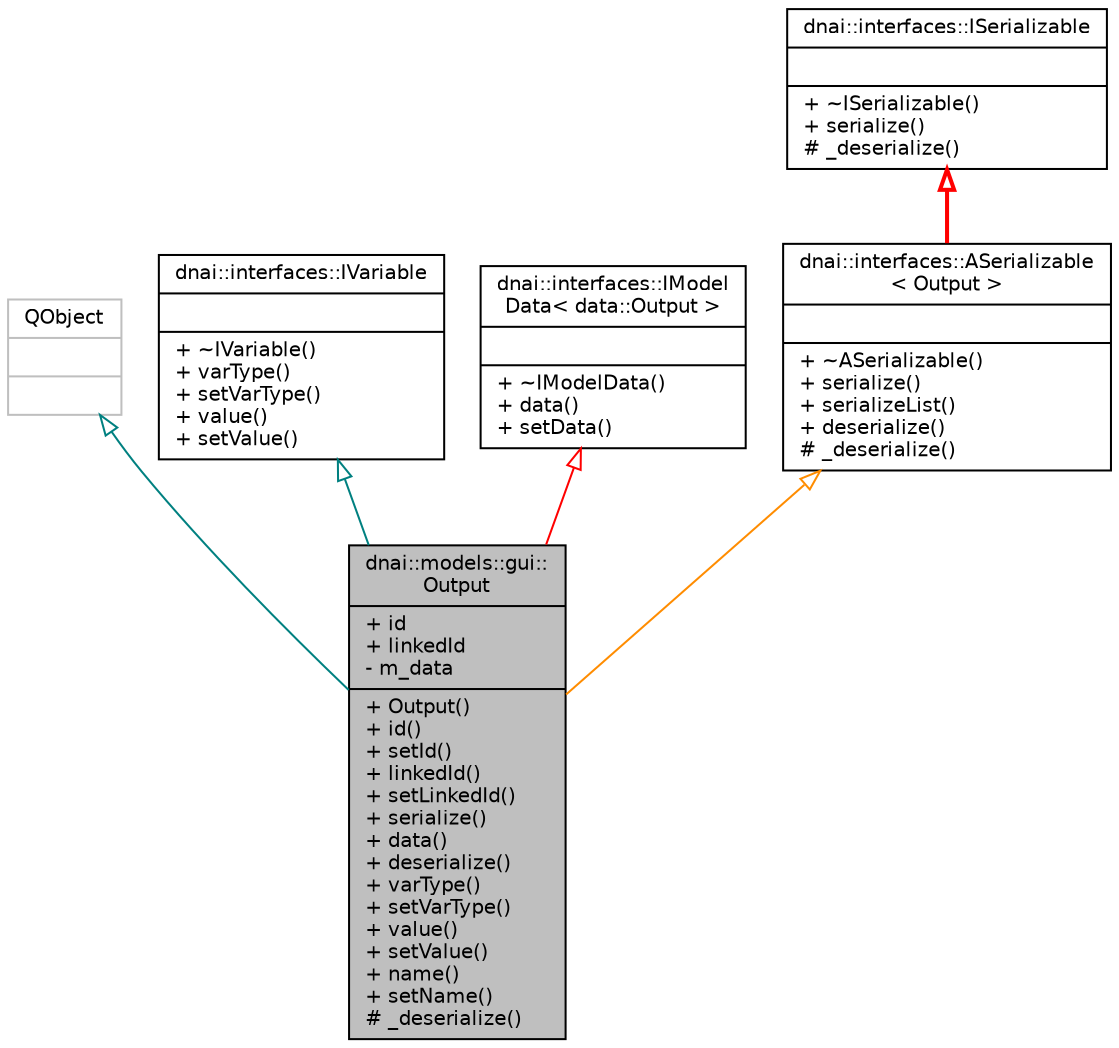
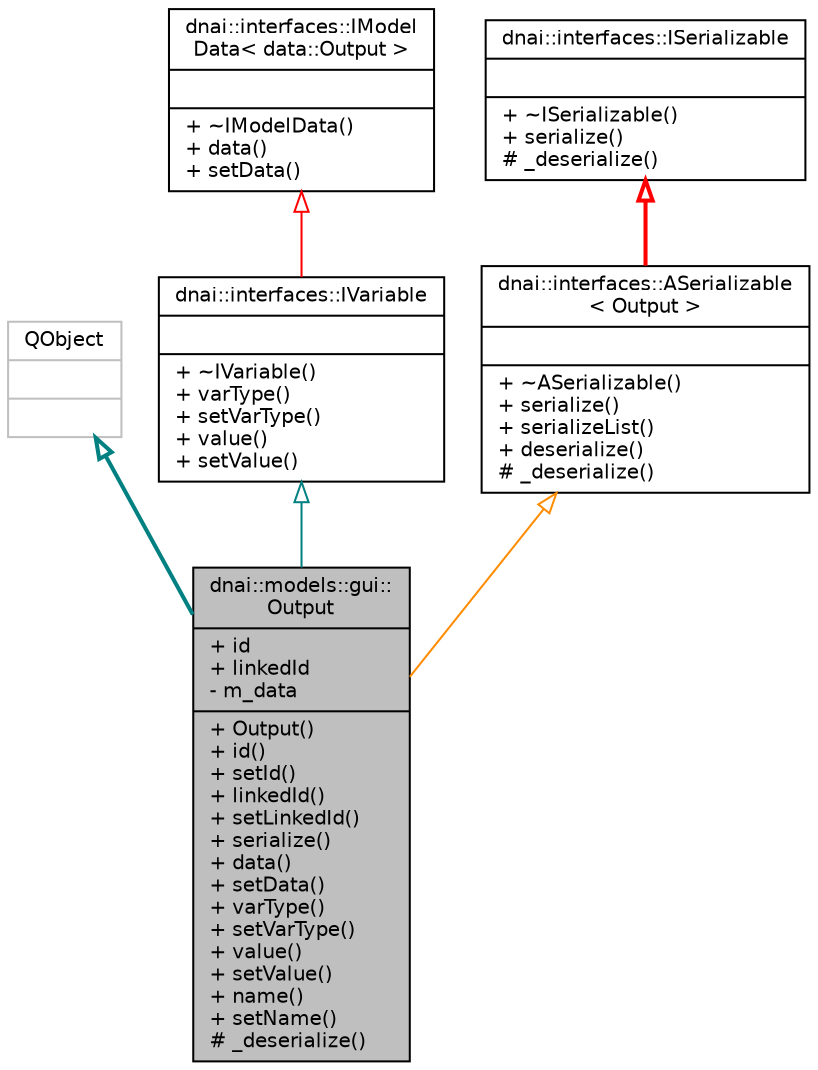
edge "dnai::models::gui::" -> "dnai::interfaces::IModel": now "dnai::interfaces::IVariable" -> "dnai::interfaces::IModel"
edge "dnai::models::gui::" -> "QObject": style solid -> bold
node "dnai::models::gui::": text "+ deserialize()" -> "+ setData()"
